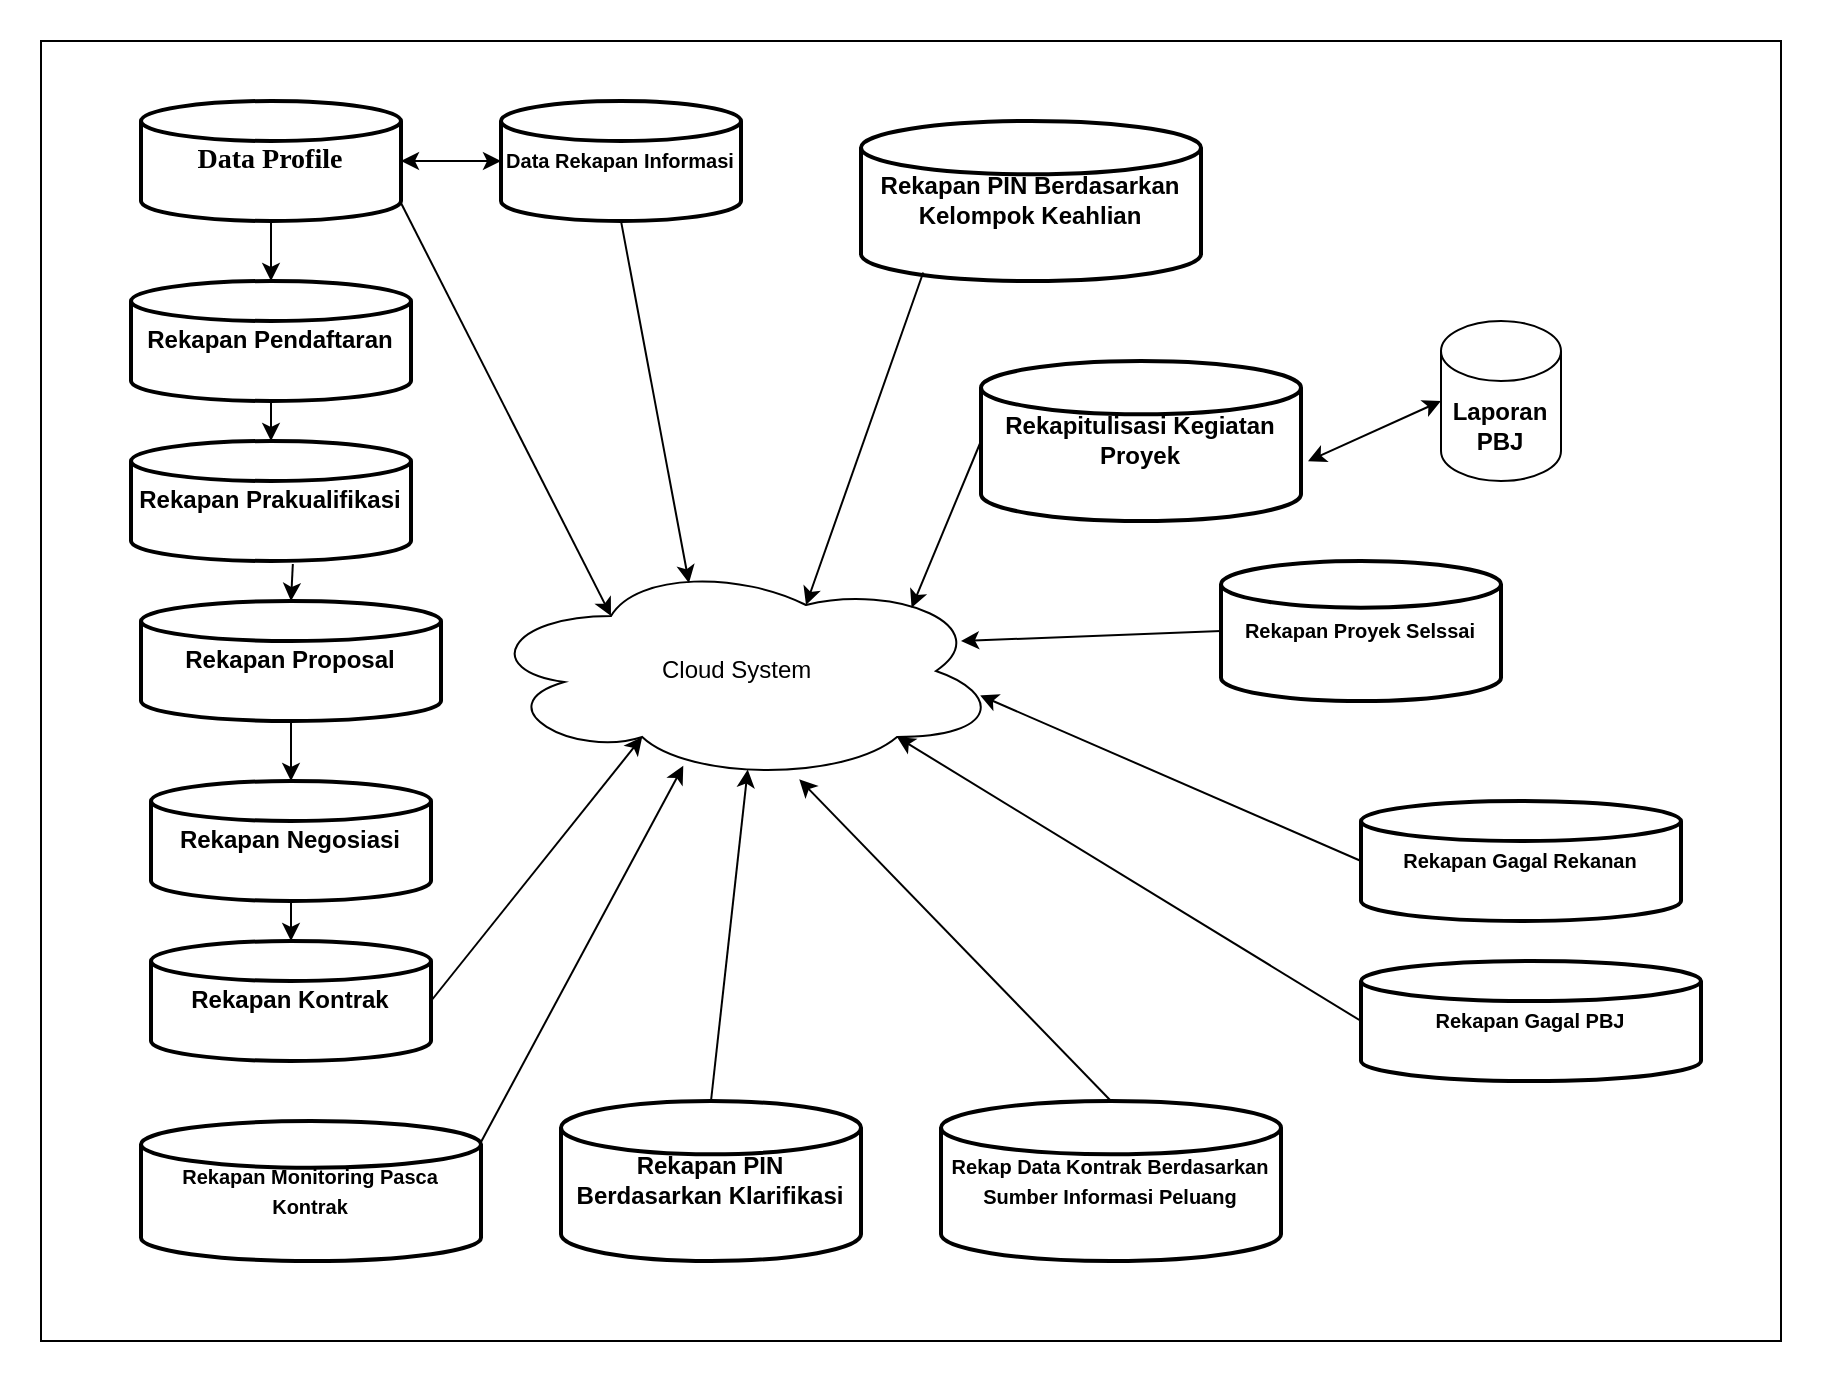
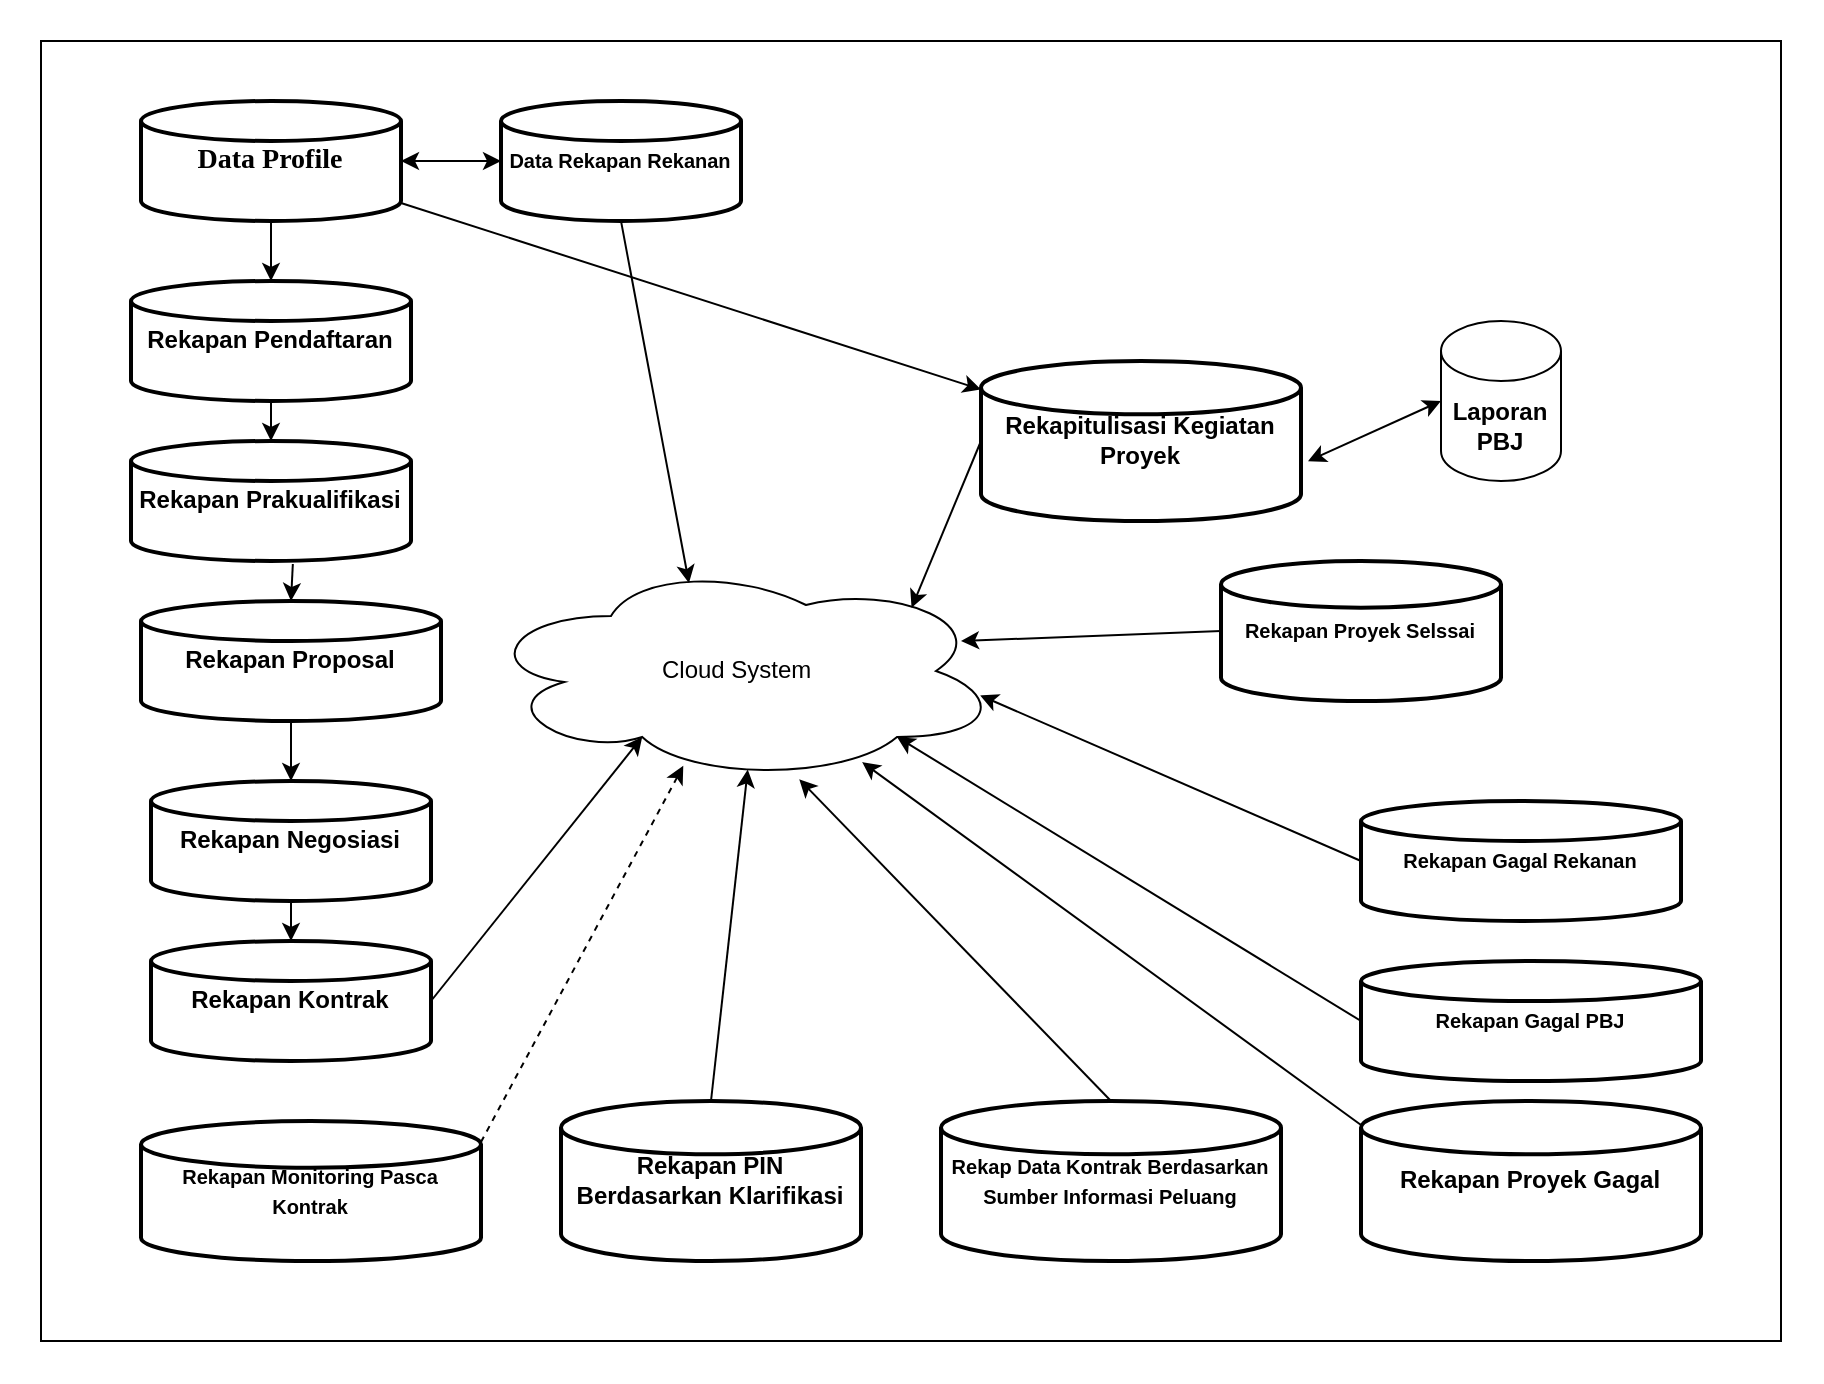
node "Data Rekapan Informasi": label "Data Rekapan Informasi" -> "Data Rekapan Rekanan"
node "Rekapan PIN Berdasarkan Kelompok Keahlian": removed
edge "Data Profile" -> "Cloud System": now "Data Profile" -> "Rekapitulisasi Kegiatan Proyek"
edge "Rekapan PIN Berdasarkan Kelompok Keahlian" -> "Cloud System": removed
edge "Rekapan Proyek Gagal" -> "Cloud System": added
edge "Rekapan Monitoring Pasca Kontrak" -> "Cloud System": style solid -> dashed
node "Rekapan Proyek Gagal": added
